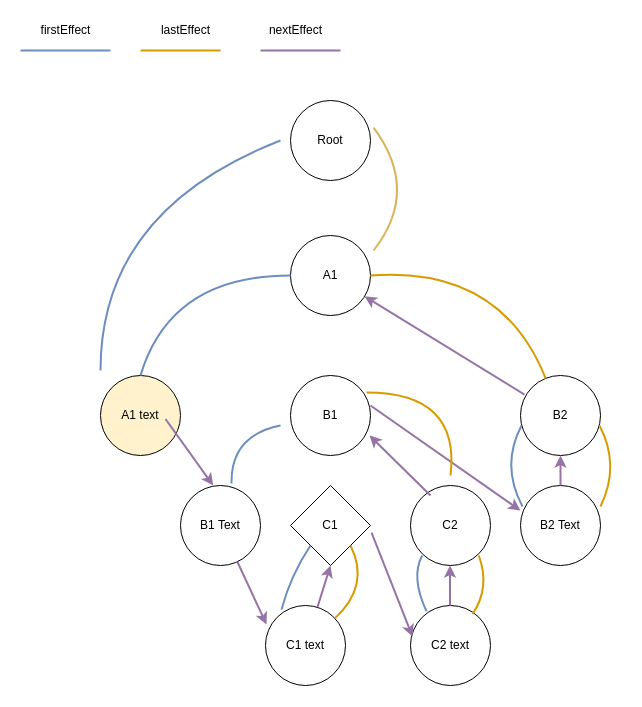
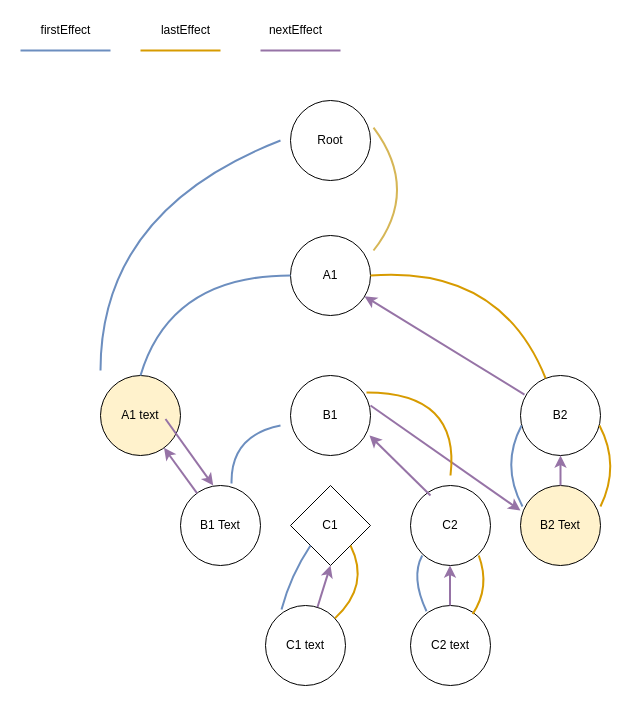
node "B2 Text": fillcolor #ffffff -> #fff2cc
edge "C1" -> "C2 text": removed
edge "B1 Text" -> "C1 text": now "B1 Text" -> "A1 text"
